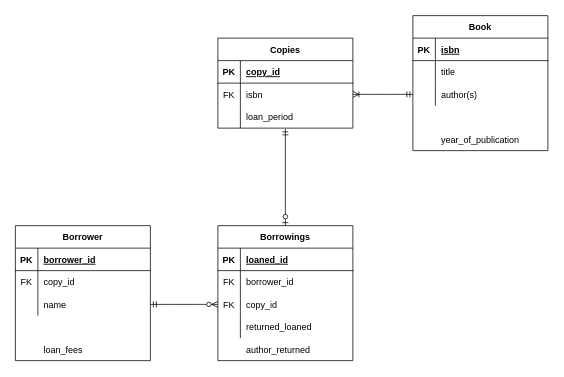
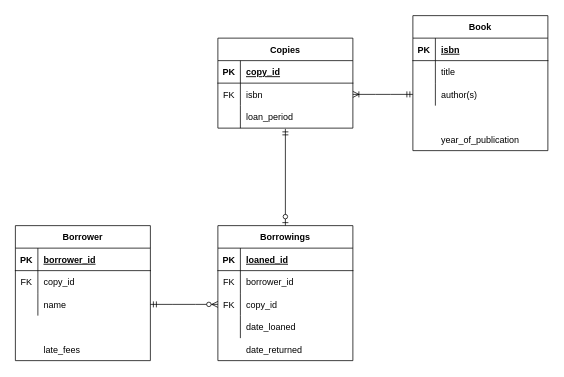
node "returned_loaned": label "returned_loaned" -> "date_loaned"
node "loan_fees": label "loan_fees" -> "late_fees"
node "author_returned": label "author_returned" -> "date_returned"
